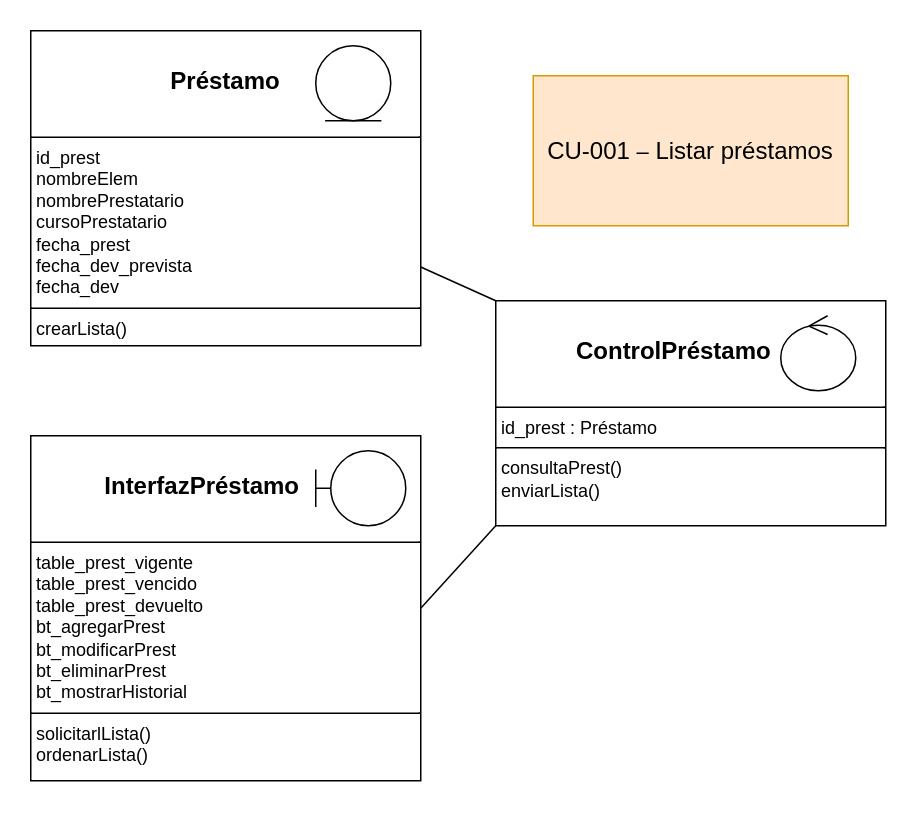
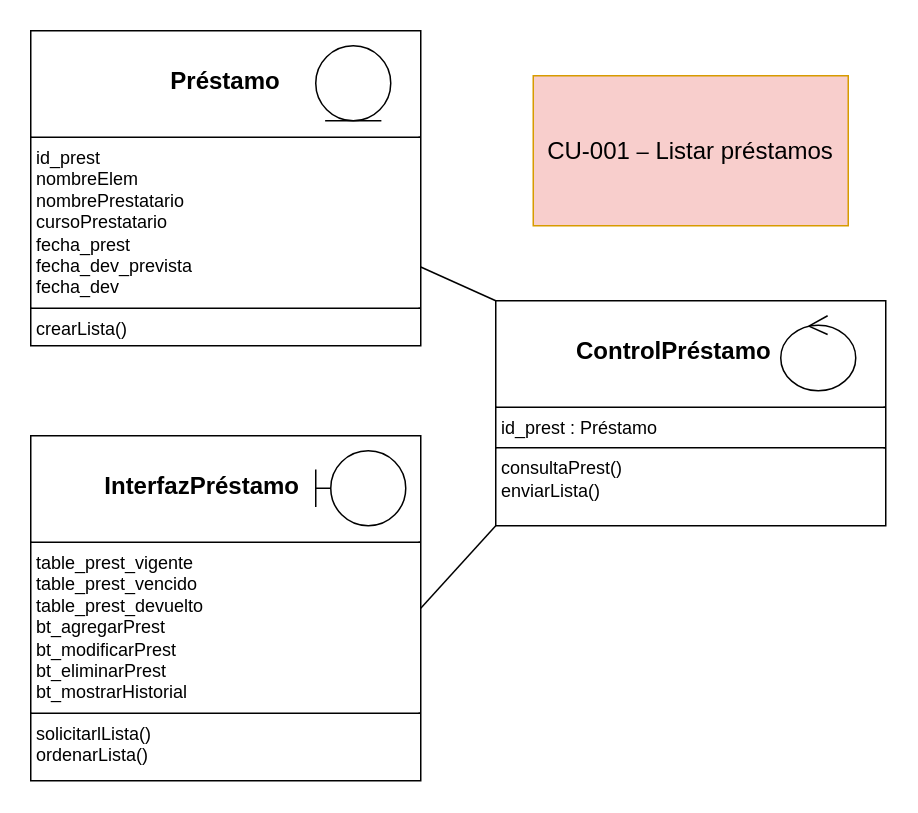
node "CU-001 – Listar préstamos": fillcolor #ffe6cc -> #f8cecc
